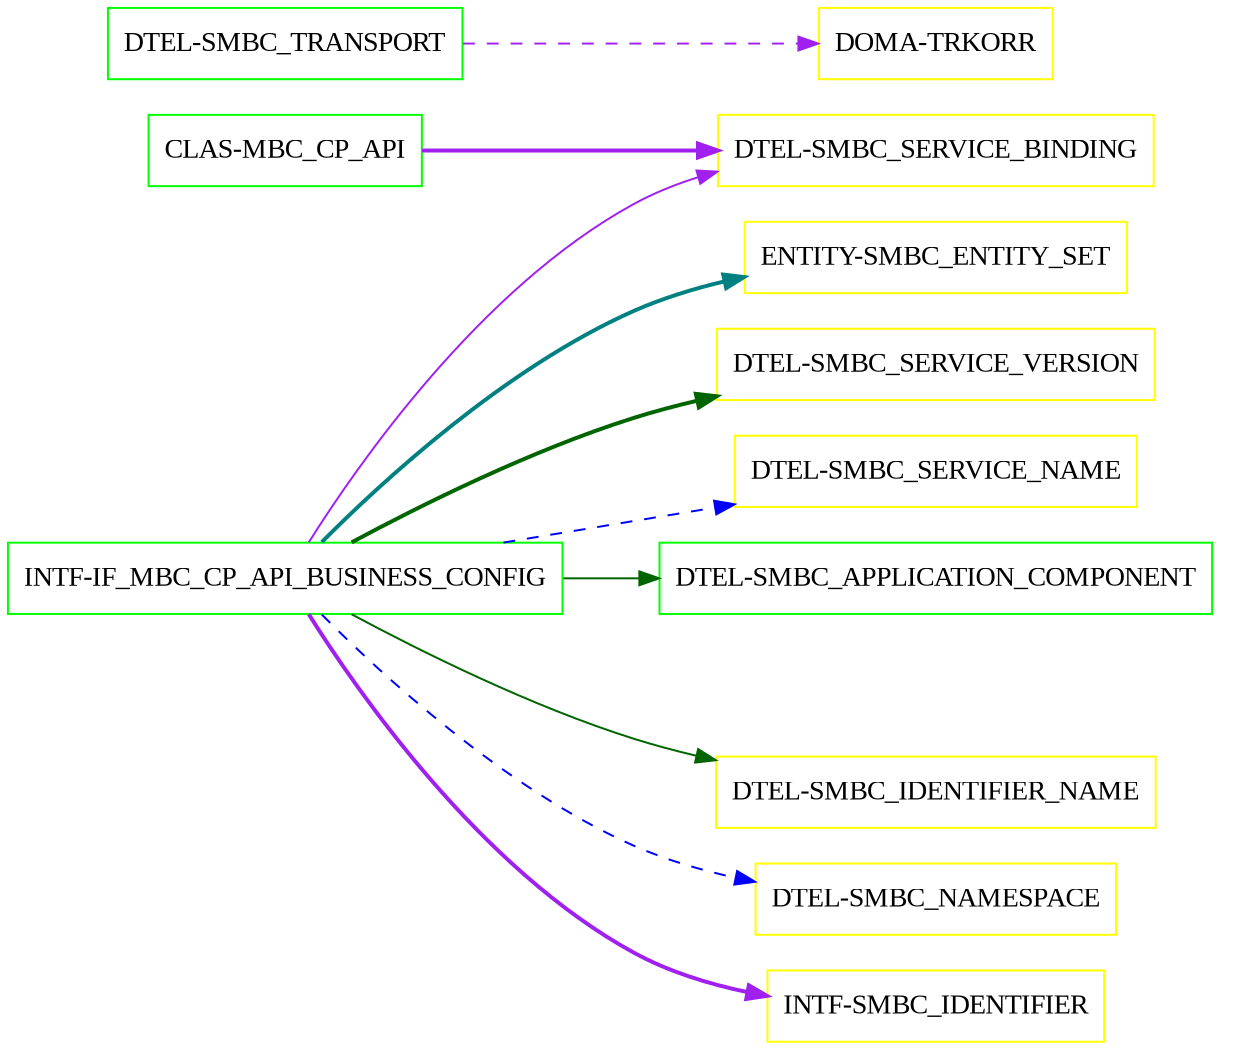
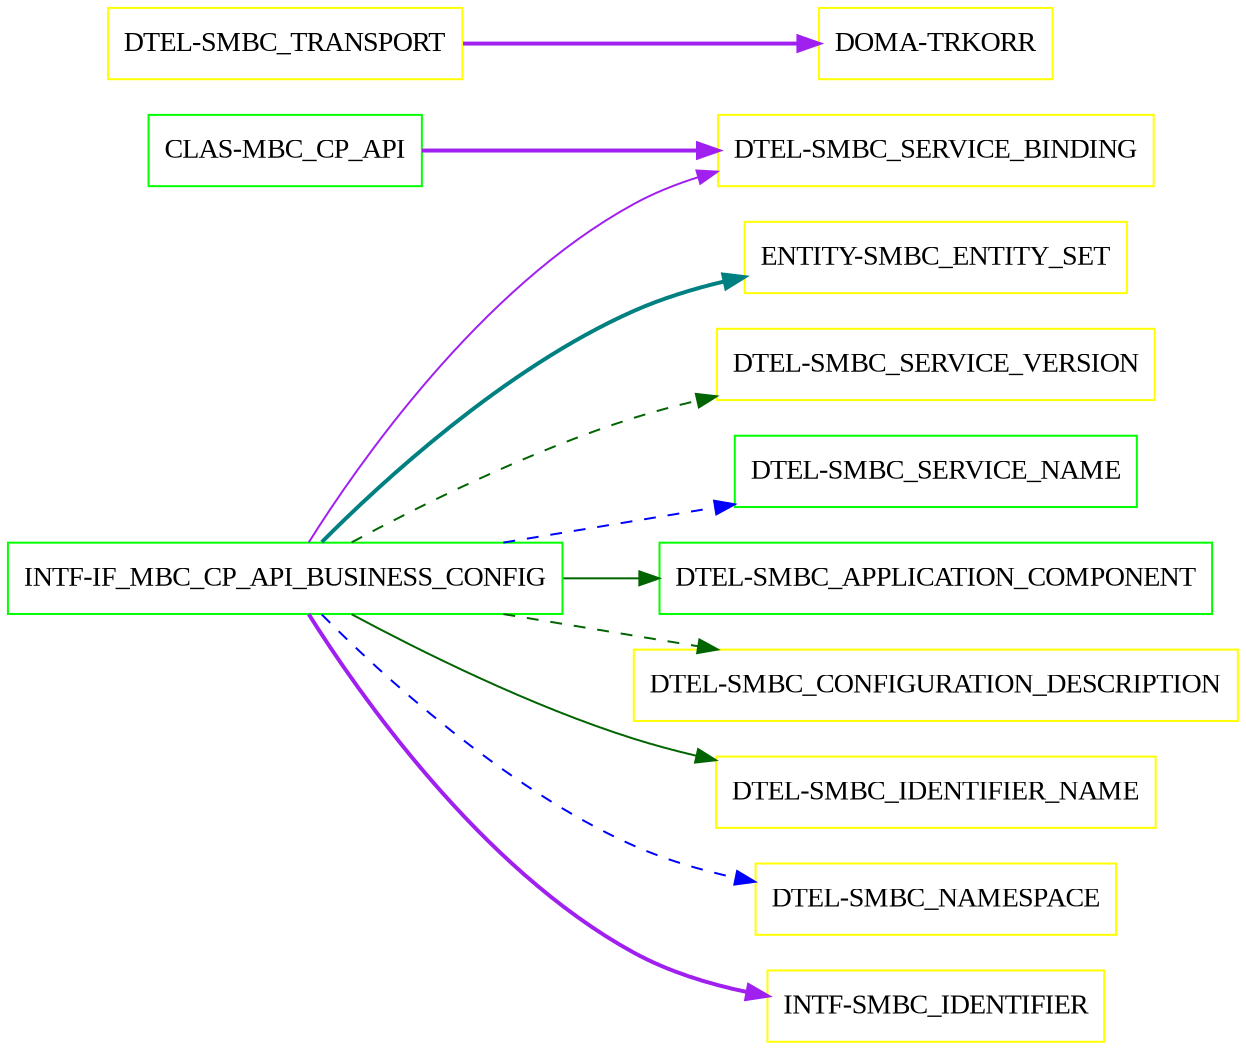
node "DTEL-SMBC_TRANSPORT": color green -> yellow
edge "DTEL-SMBC_TRANSPORT" -> "DOMA-TRKORR": style dashed -> bold
edge "INTF-IF_MBC_CP_API_BUSINESS_CONFIG" -> "DTEL-SMBC_SERVICE_VERSION": style bold -> dashed
node "DTEL-SMBC_SERVICE_NAME": color yellow -> green
node "DTEL-SMBC_CONFIGURATION_DESCRIPTION": added
